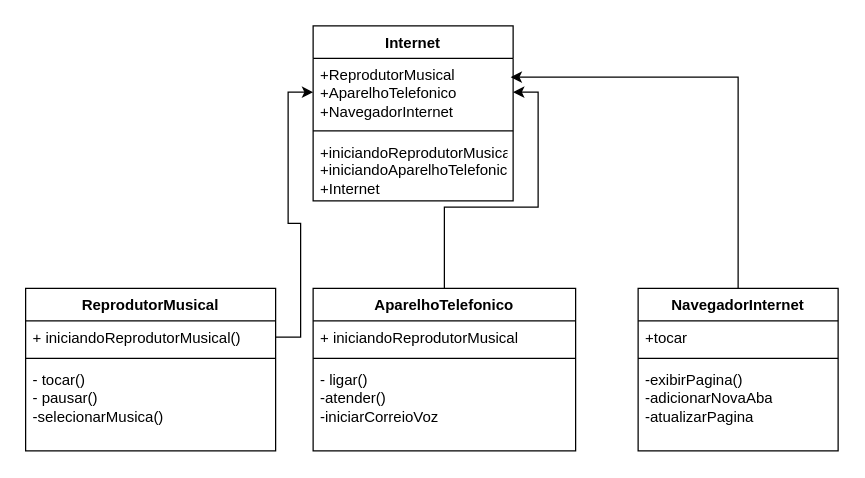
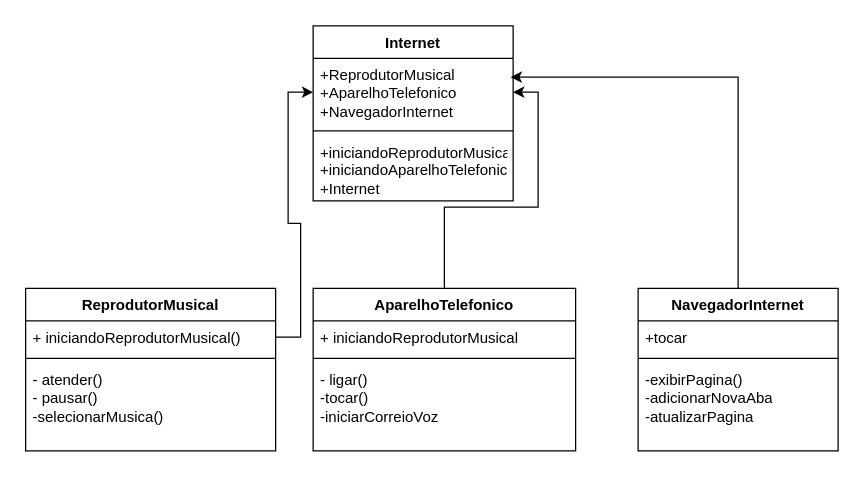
node "- tocar() - pausar() -selecionarMusica()": label "- tocar() - pausar() -selecionarMusica()" -> "- atender() - pausar() -selecionarMusica()"
node "- ligar() -atender() -iniciarCorreioVoz": label "- ligar() -atender() -iniciarCorreioVoz" -> "- ligar() -tocar() -iniciarCorreioVoz"
